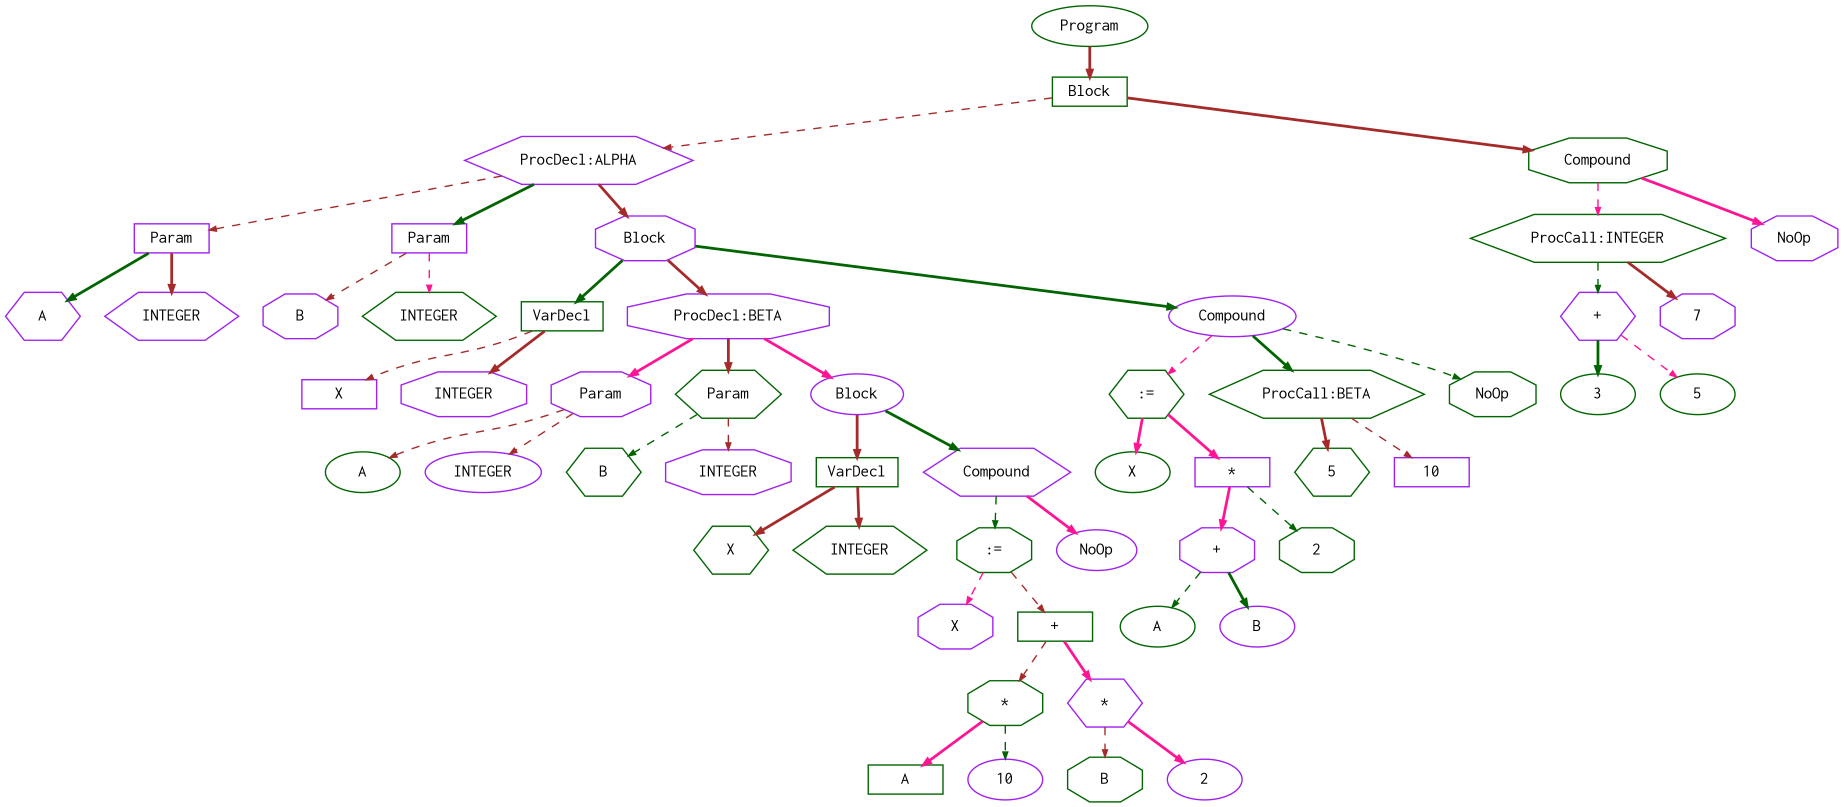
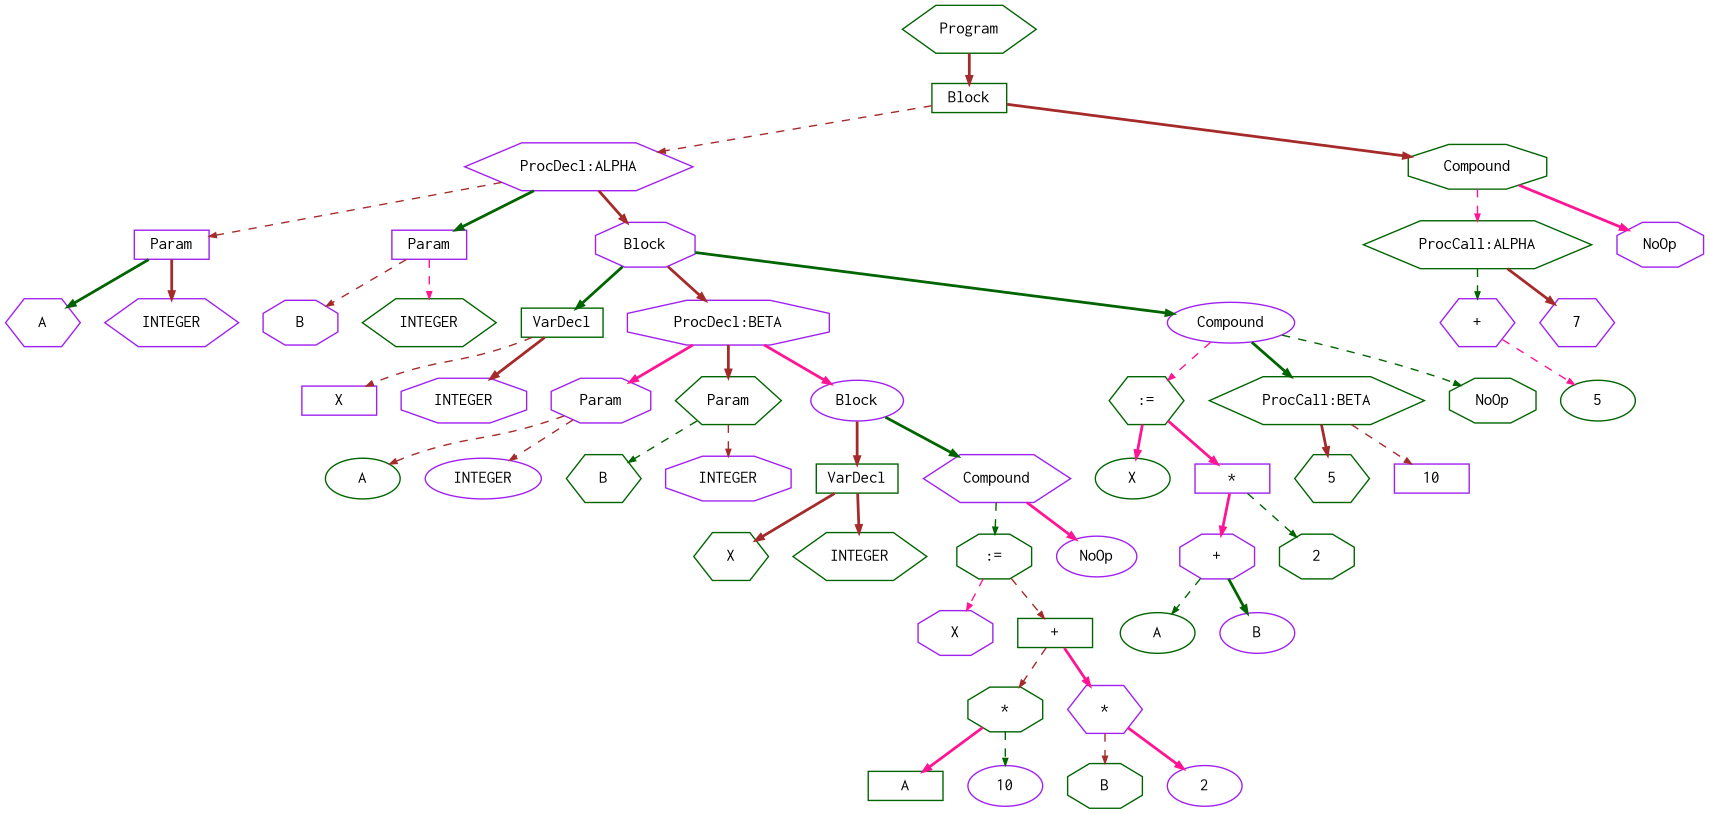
node "Program": shape ellipse -> hexagon
node "ProcCall:INTEGER": label "ProcCall:INTEGER" -> "ProcCall:ALPHA"
node "7": shape octagon -> hexagon
node "3": removed
